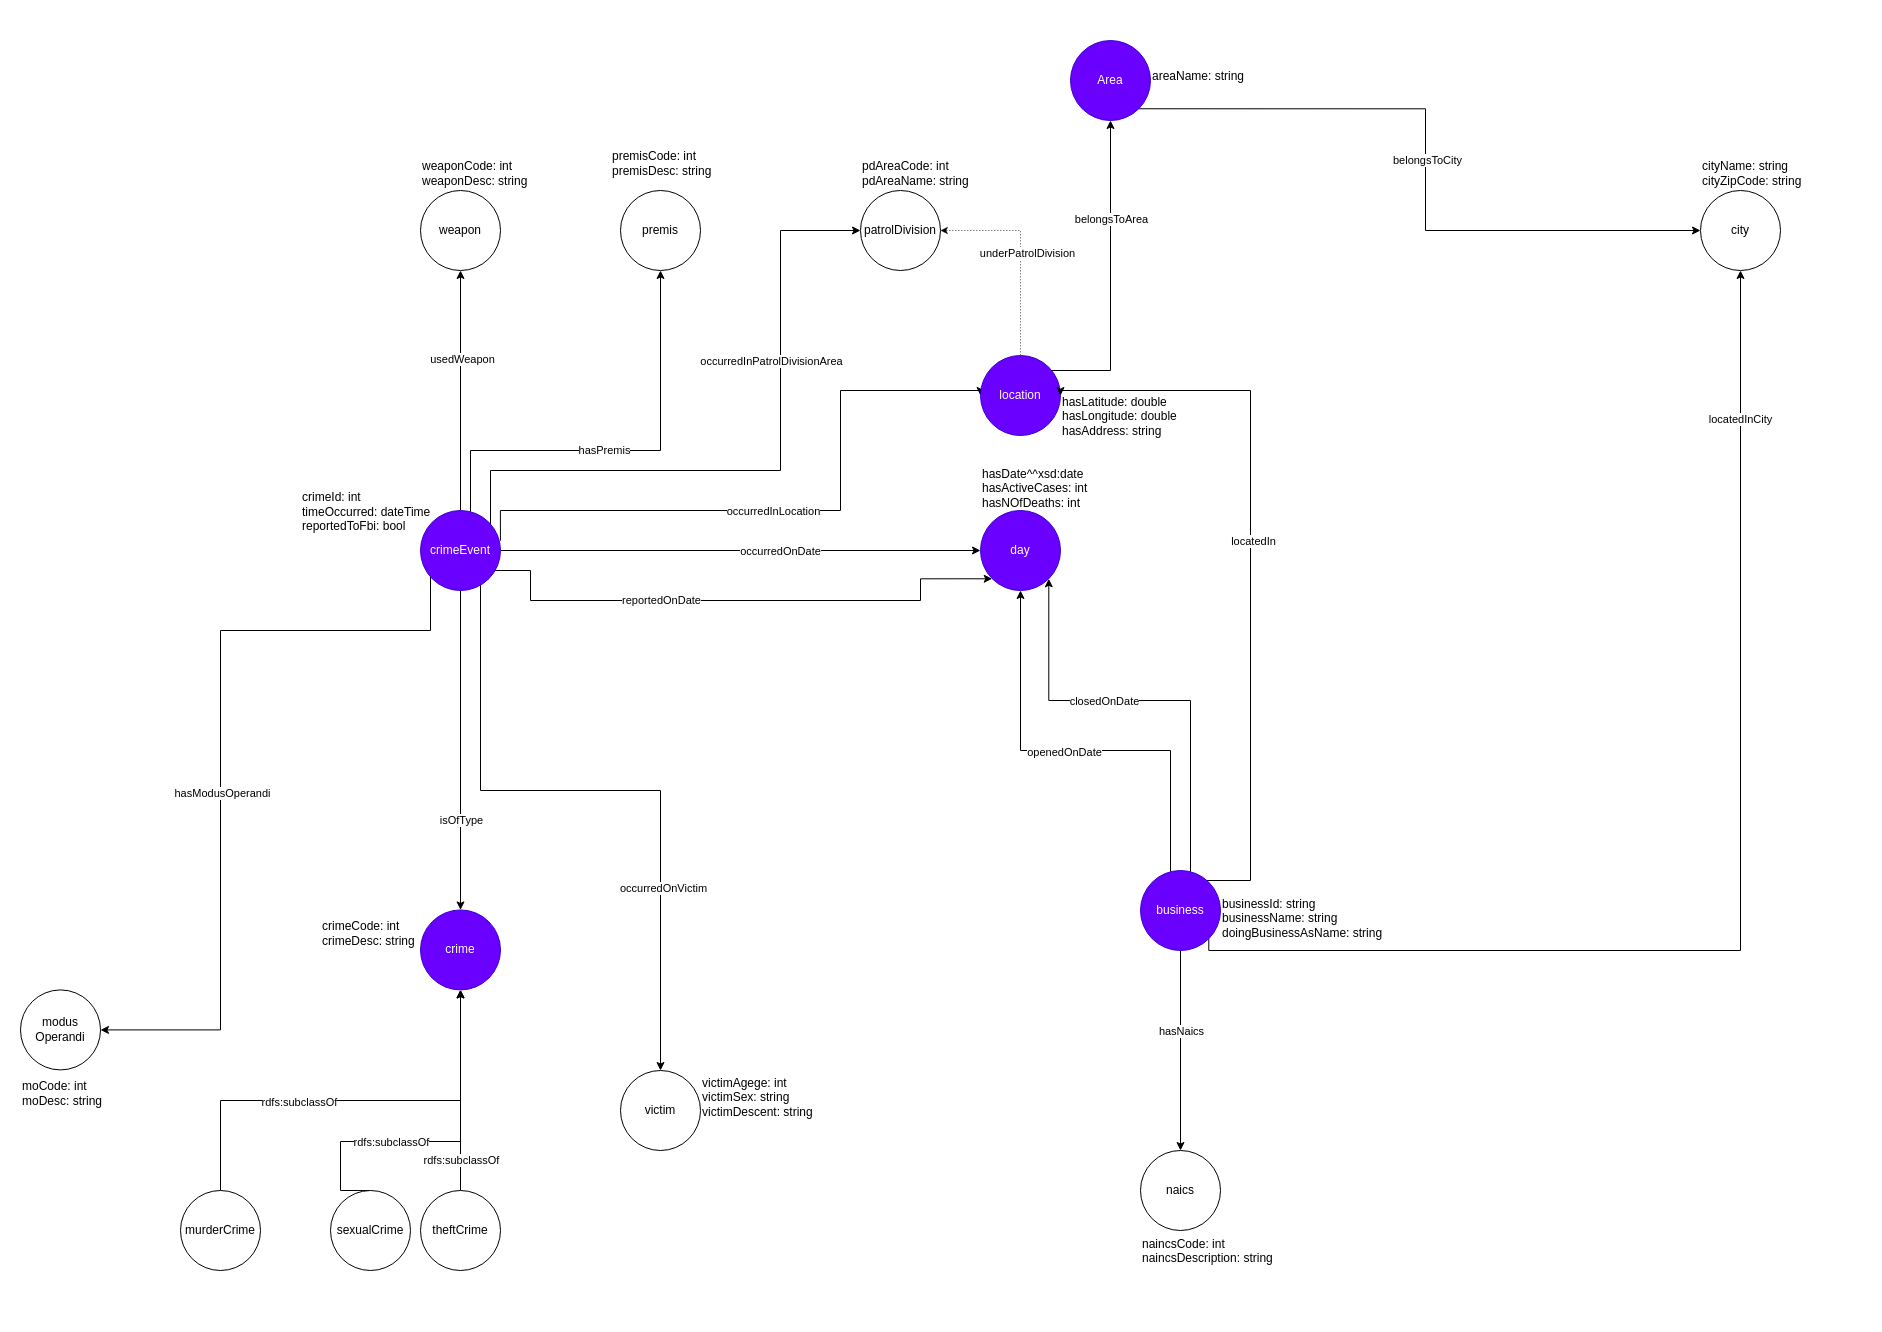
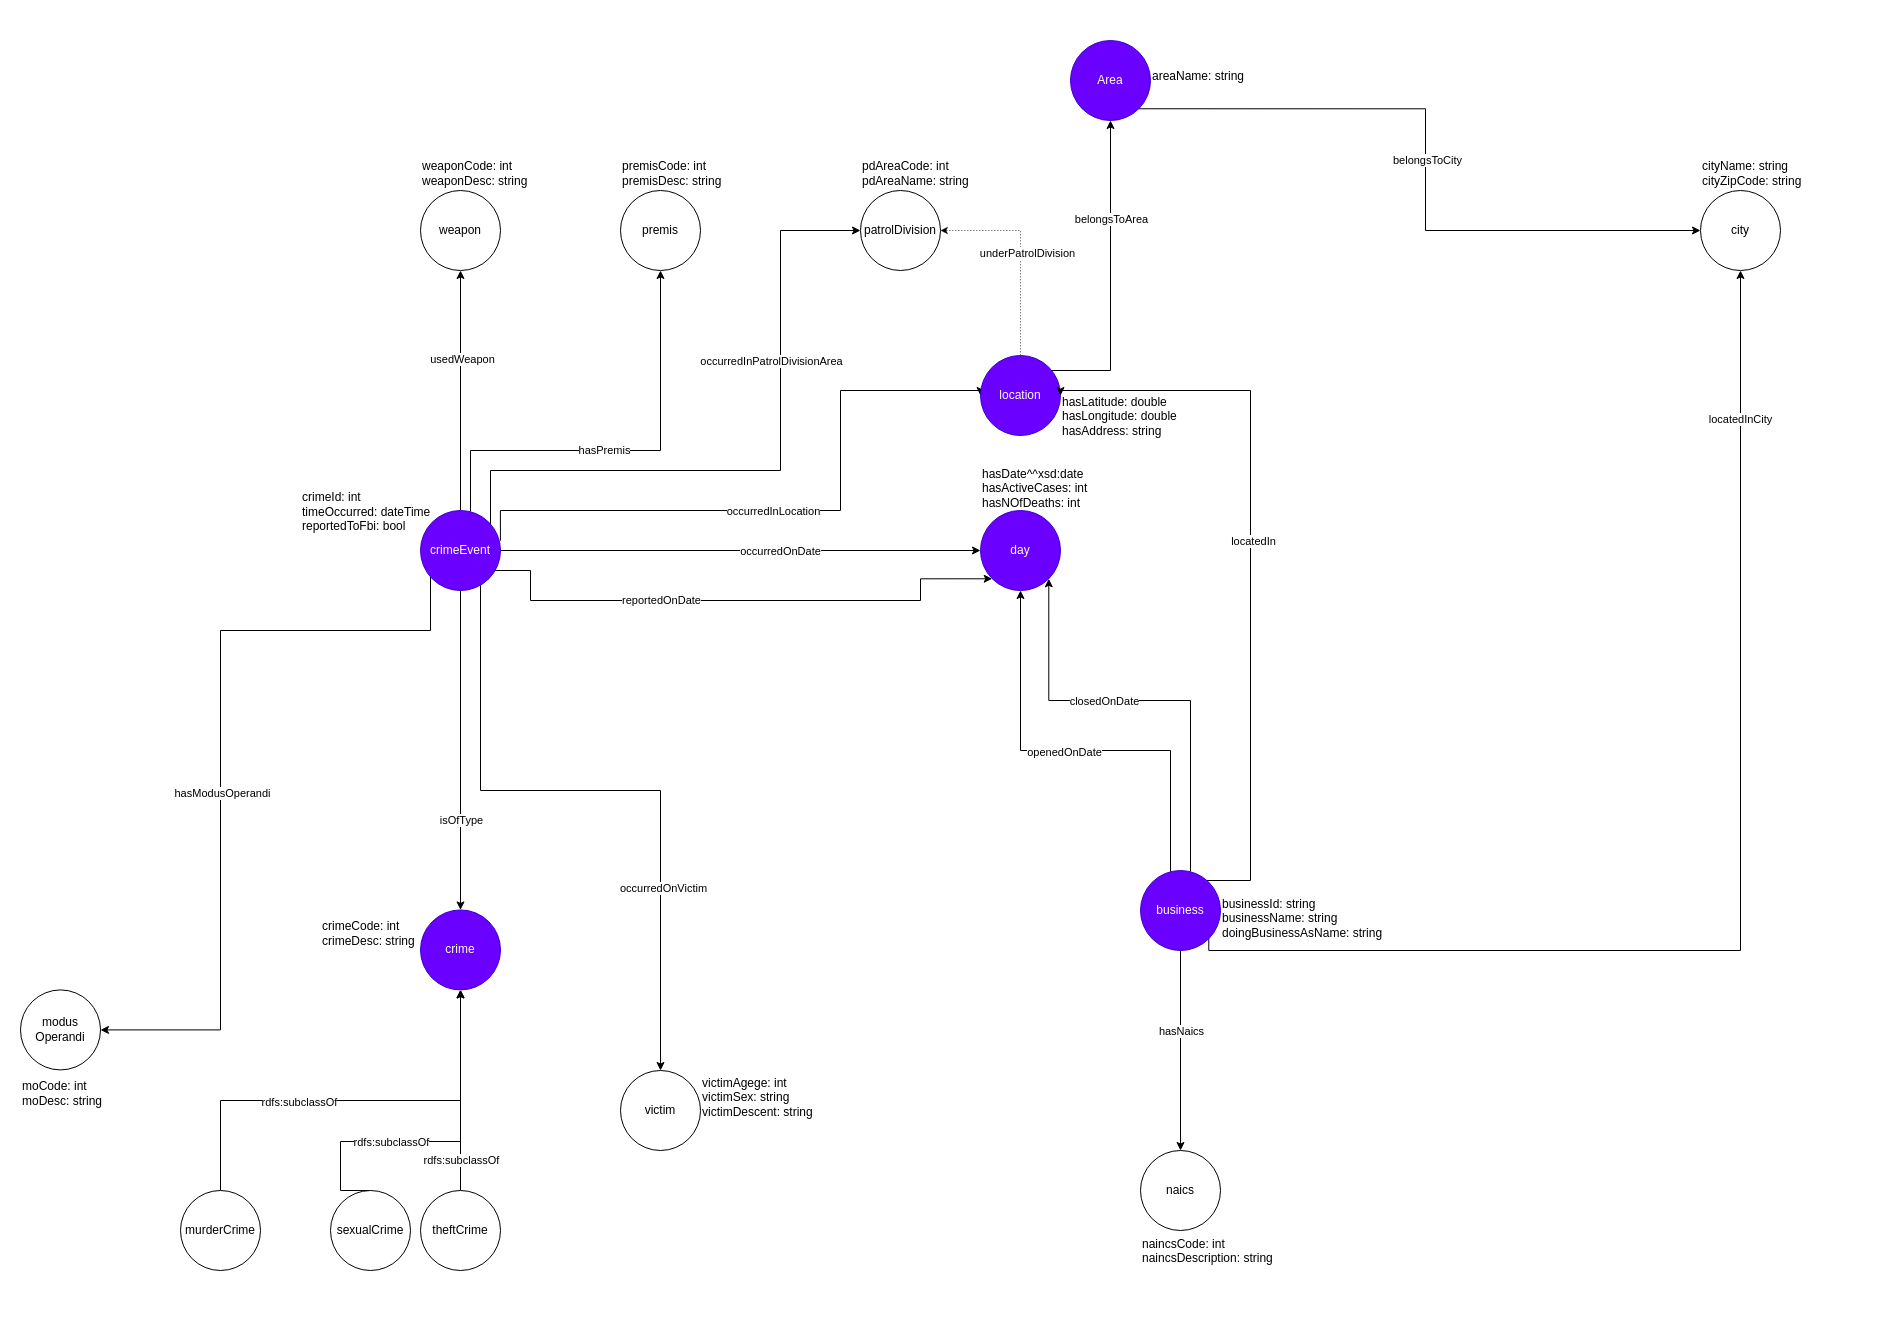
node "premisCode: int premisDesc: string": moved (691, 141) -> (701, 151)
